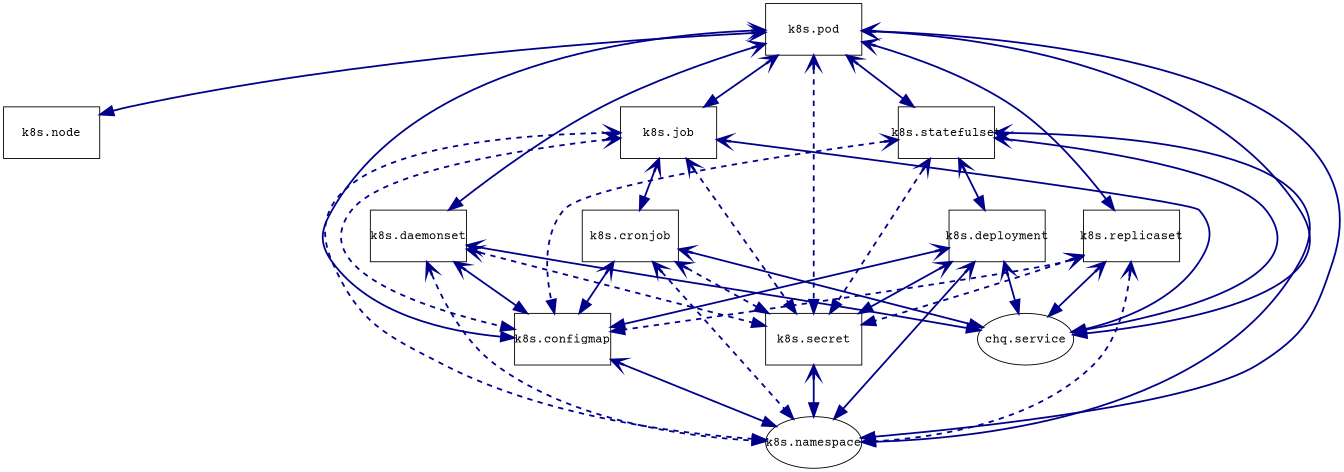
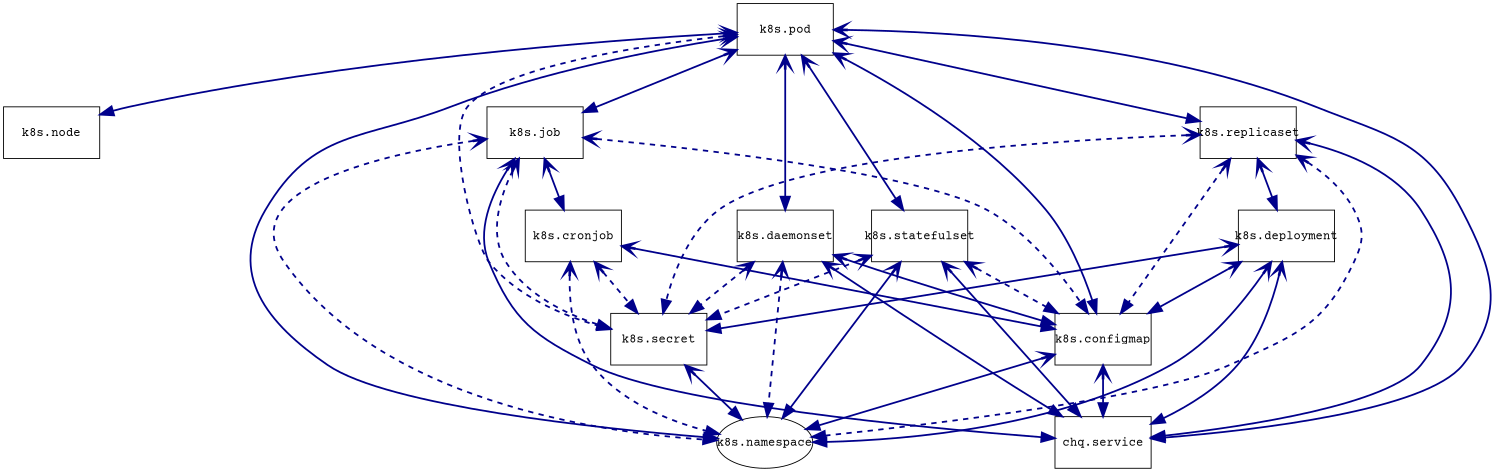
edge "k8s.statefulset" -- "k8s.deployment": now "k8s.replicaset" -- "k8s.deployment"
edge "k8s.cronjob" -- "chq.service": now "k8s.configmap" -- "chq.service"
node "chq.service": shape ellipse -> box
